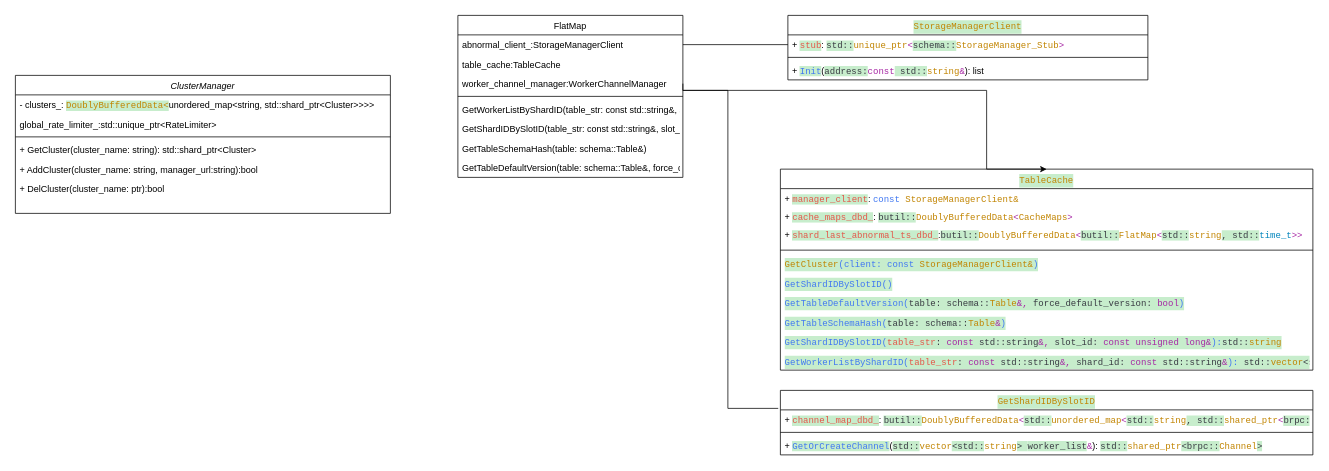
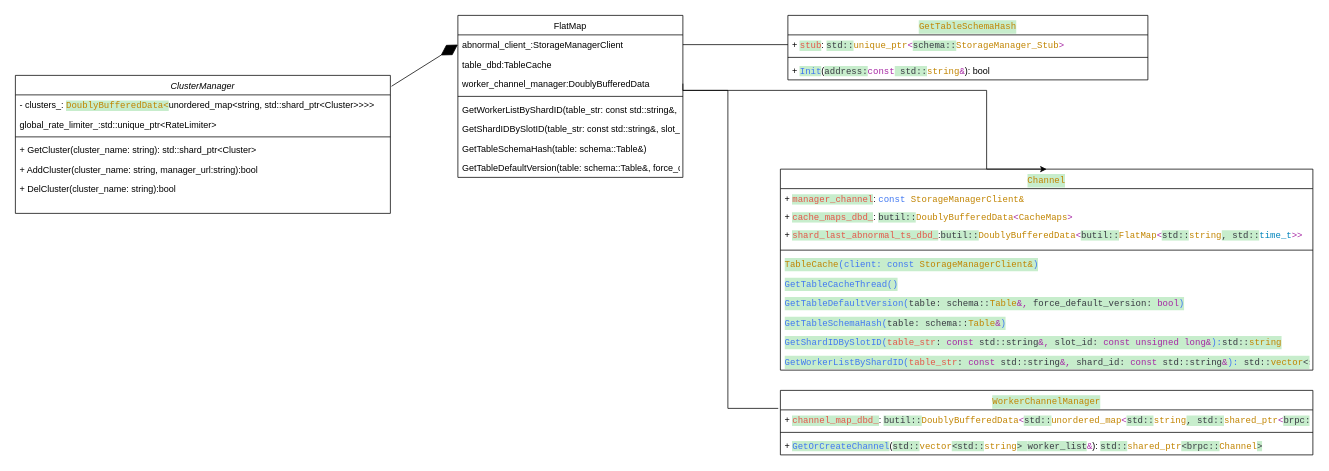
node "StorageManagerClient": label "StorageManagerClient" -> "GetTableSchemaHash"
node "table_cache:TableCache": label "table_cache:TableCache" -> "table_dbd:TableCache"
edge "ClusterManager" -> "abnormal_client_:StorageManagerClient": added
node "+ Init(address:const std::string&): list": label "+ Init(address:const std::string&): list" -> "+ Init(address:const std::string&): bool"
node "worker_channel_manager:WorkerChannelManager": label "worker_channel_manager:WorkerChannelManager" -> "worker_channel_manager:DoublyBufferedData"
node "TableCache": label "TableCache" -> "Channel"
node "+ DelCluster(cluster_name: ptr):bool": label "+ DelCluster(cluster_name: ptr):bool" -> "+ DelCluster(cluster_name: string):bool"
node "+ manager_client: const StorageManagerClient&": label "+ manager_client: const StorageManagerClient&" -> "+ manager_channel: const StorageManagerClient&"
node "GetCluster(client: const StorageManagerClient&)": label "GetCluster(client: const StorageManagerClient&)" -> "TableCache(client: const StorageManagerClient&)"
node "GetShardIDBySlotID()": label "GetShardIDBySlotID()" -> "GetTableCacheThread()"
node "GetShardIDBySlotID": label "GetShardIDBySlotID" -> "WorkerChannelManager"
